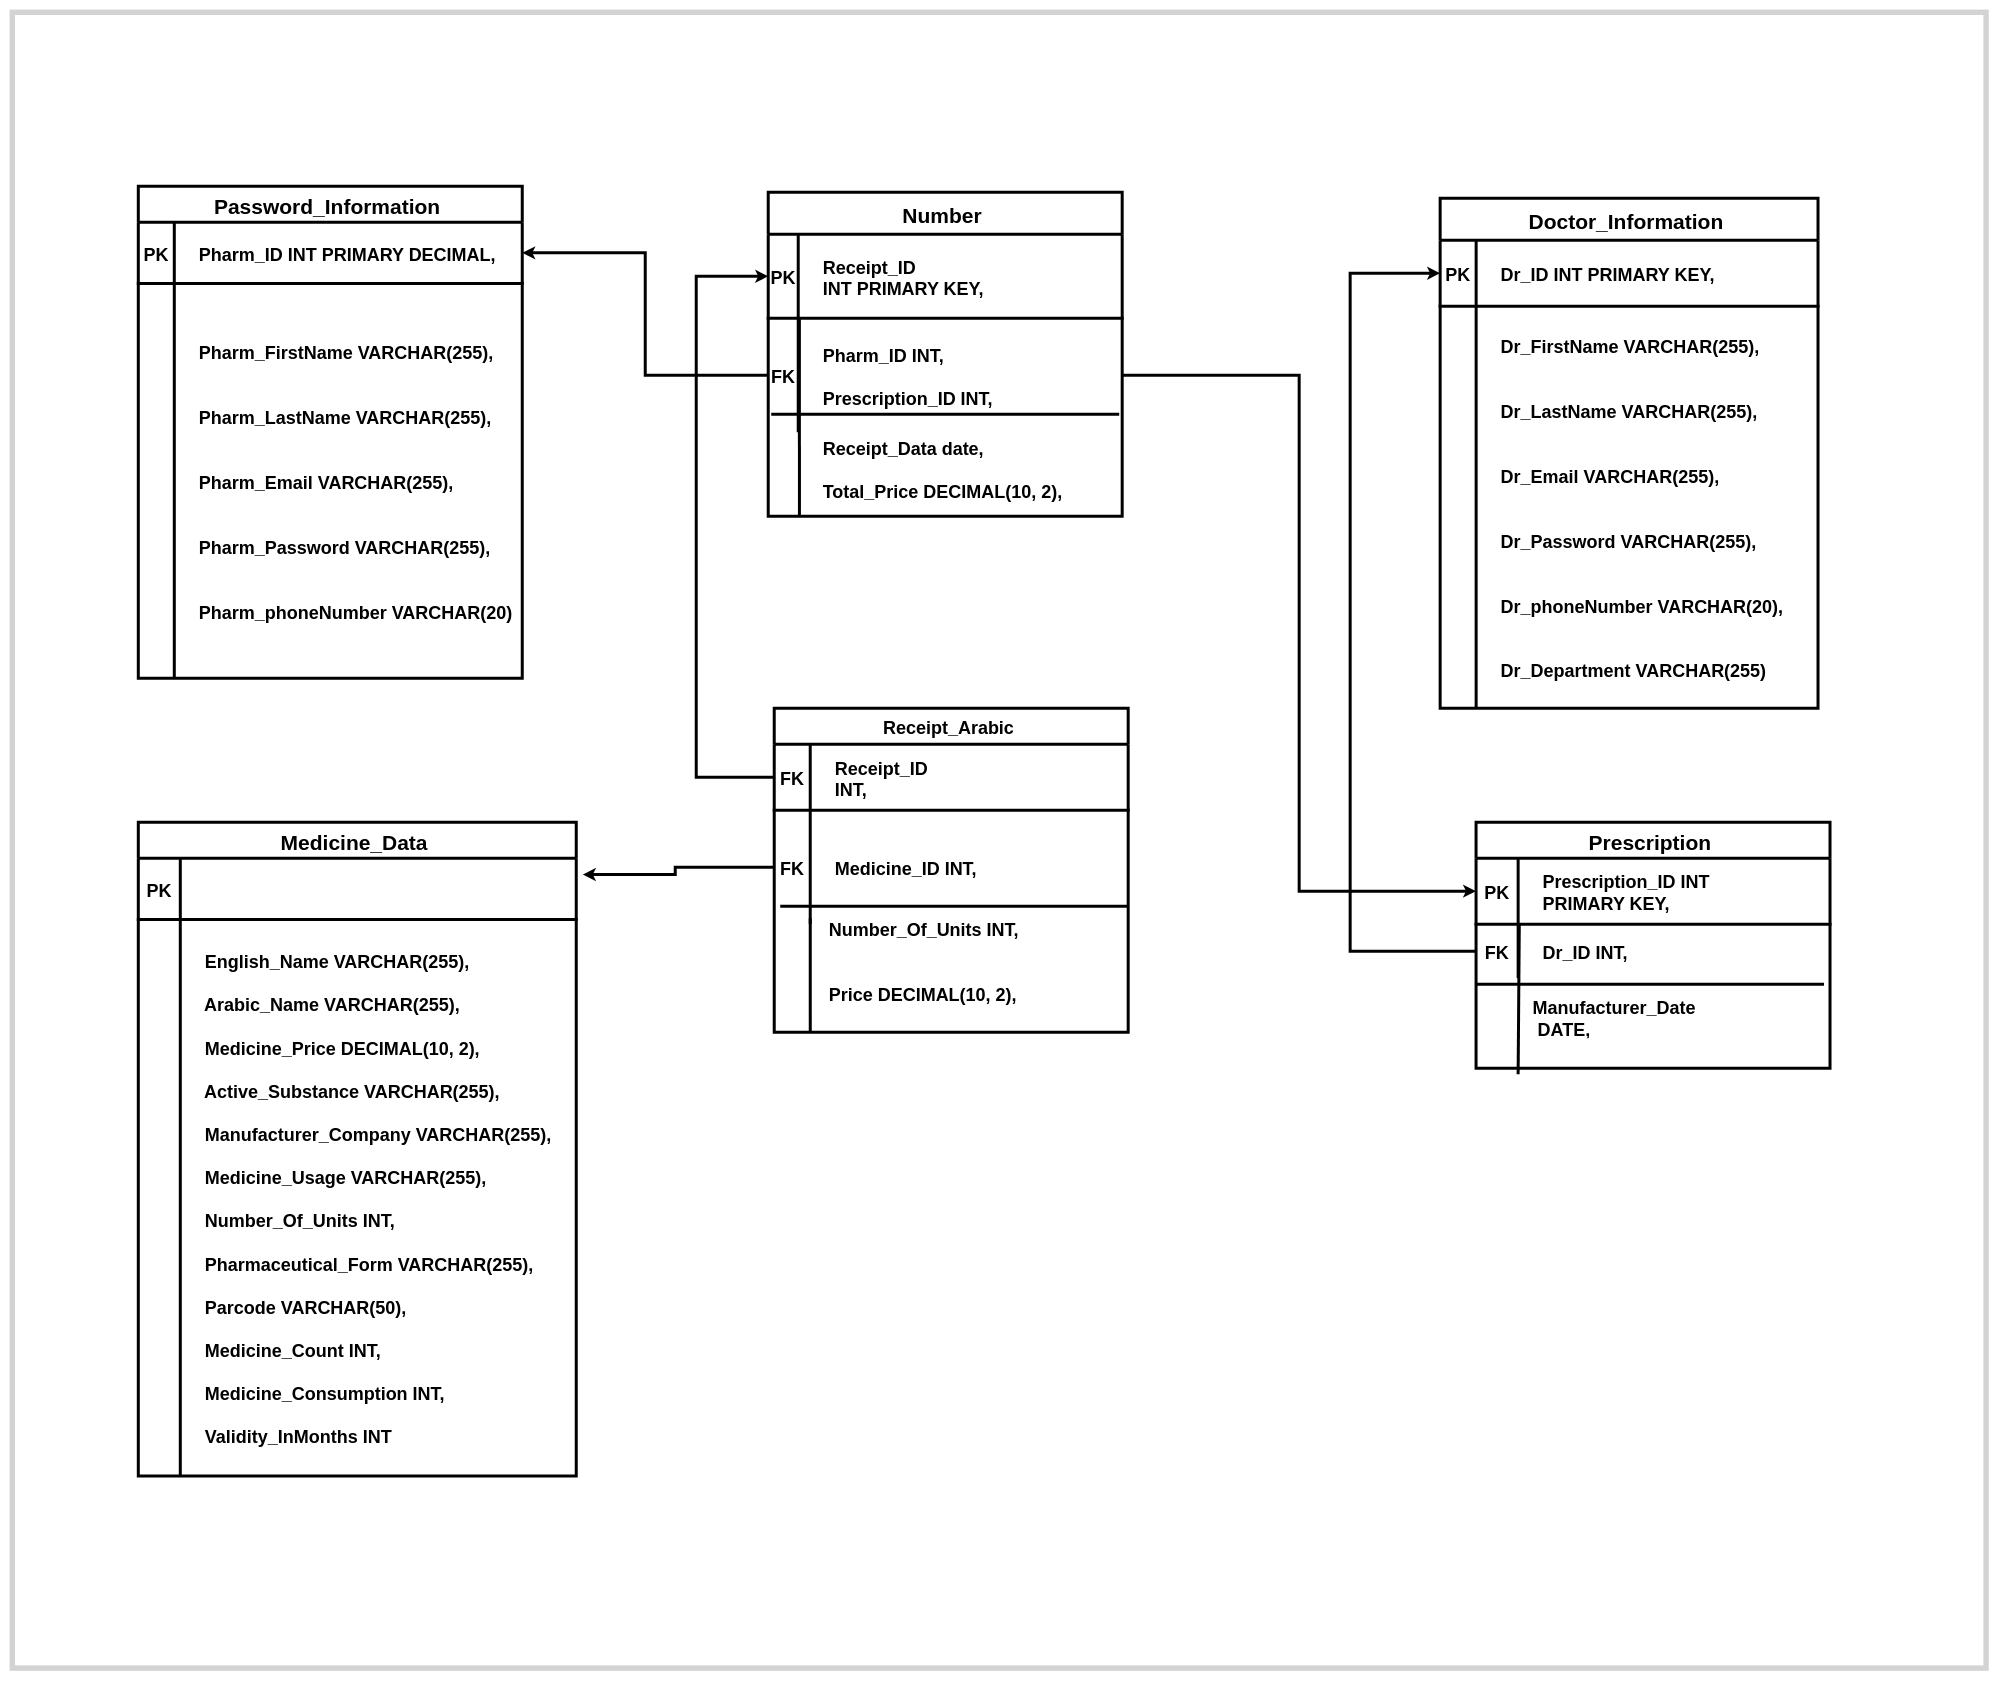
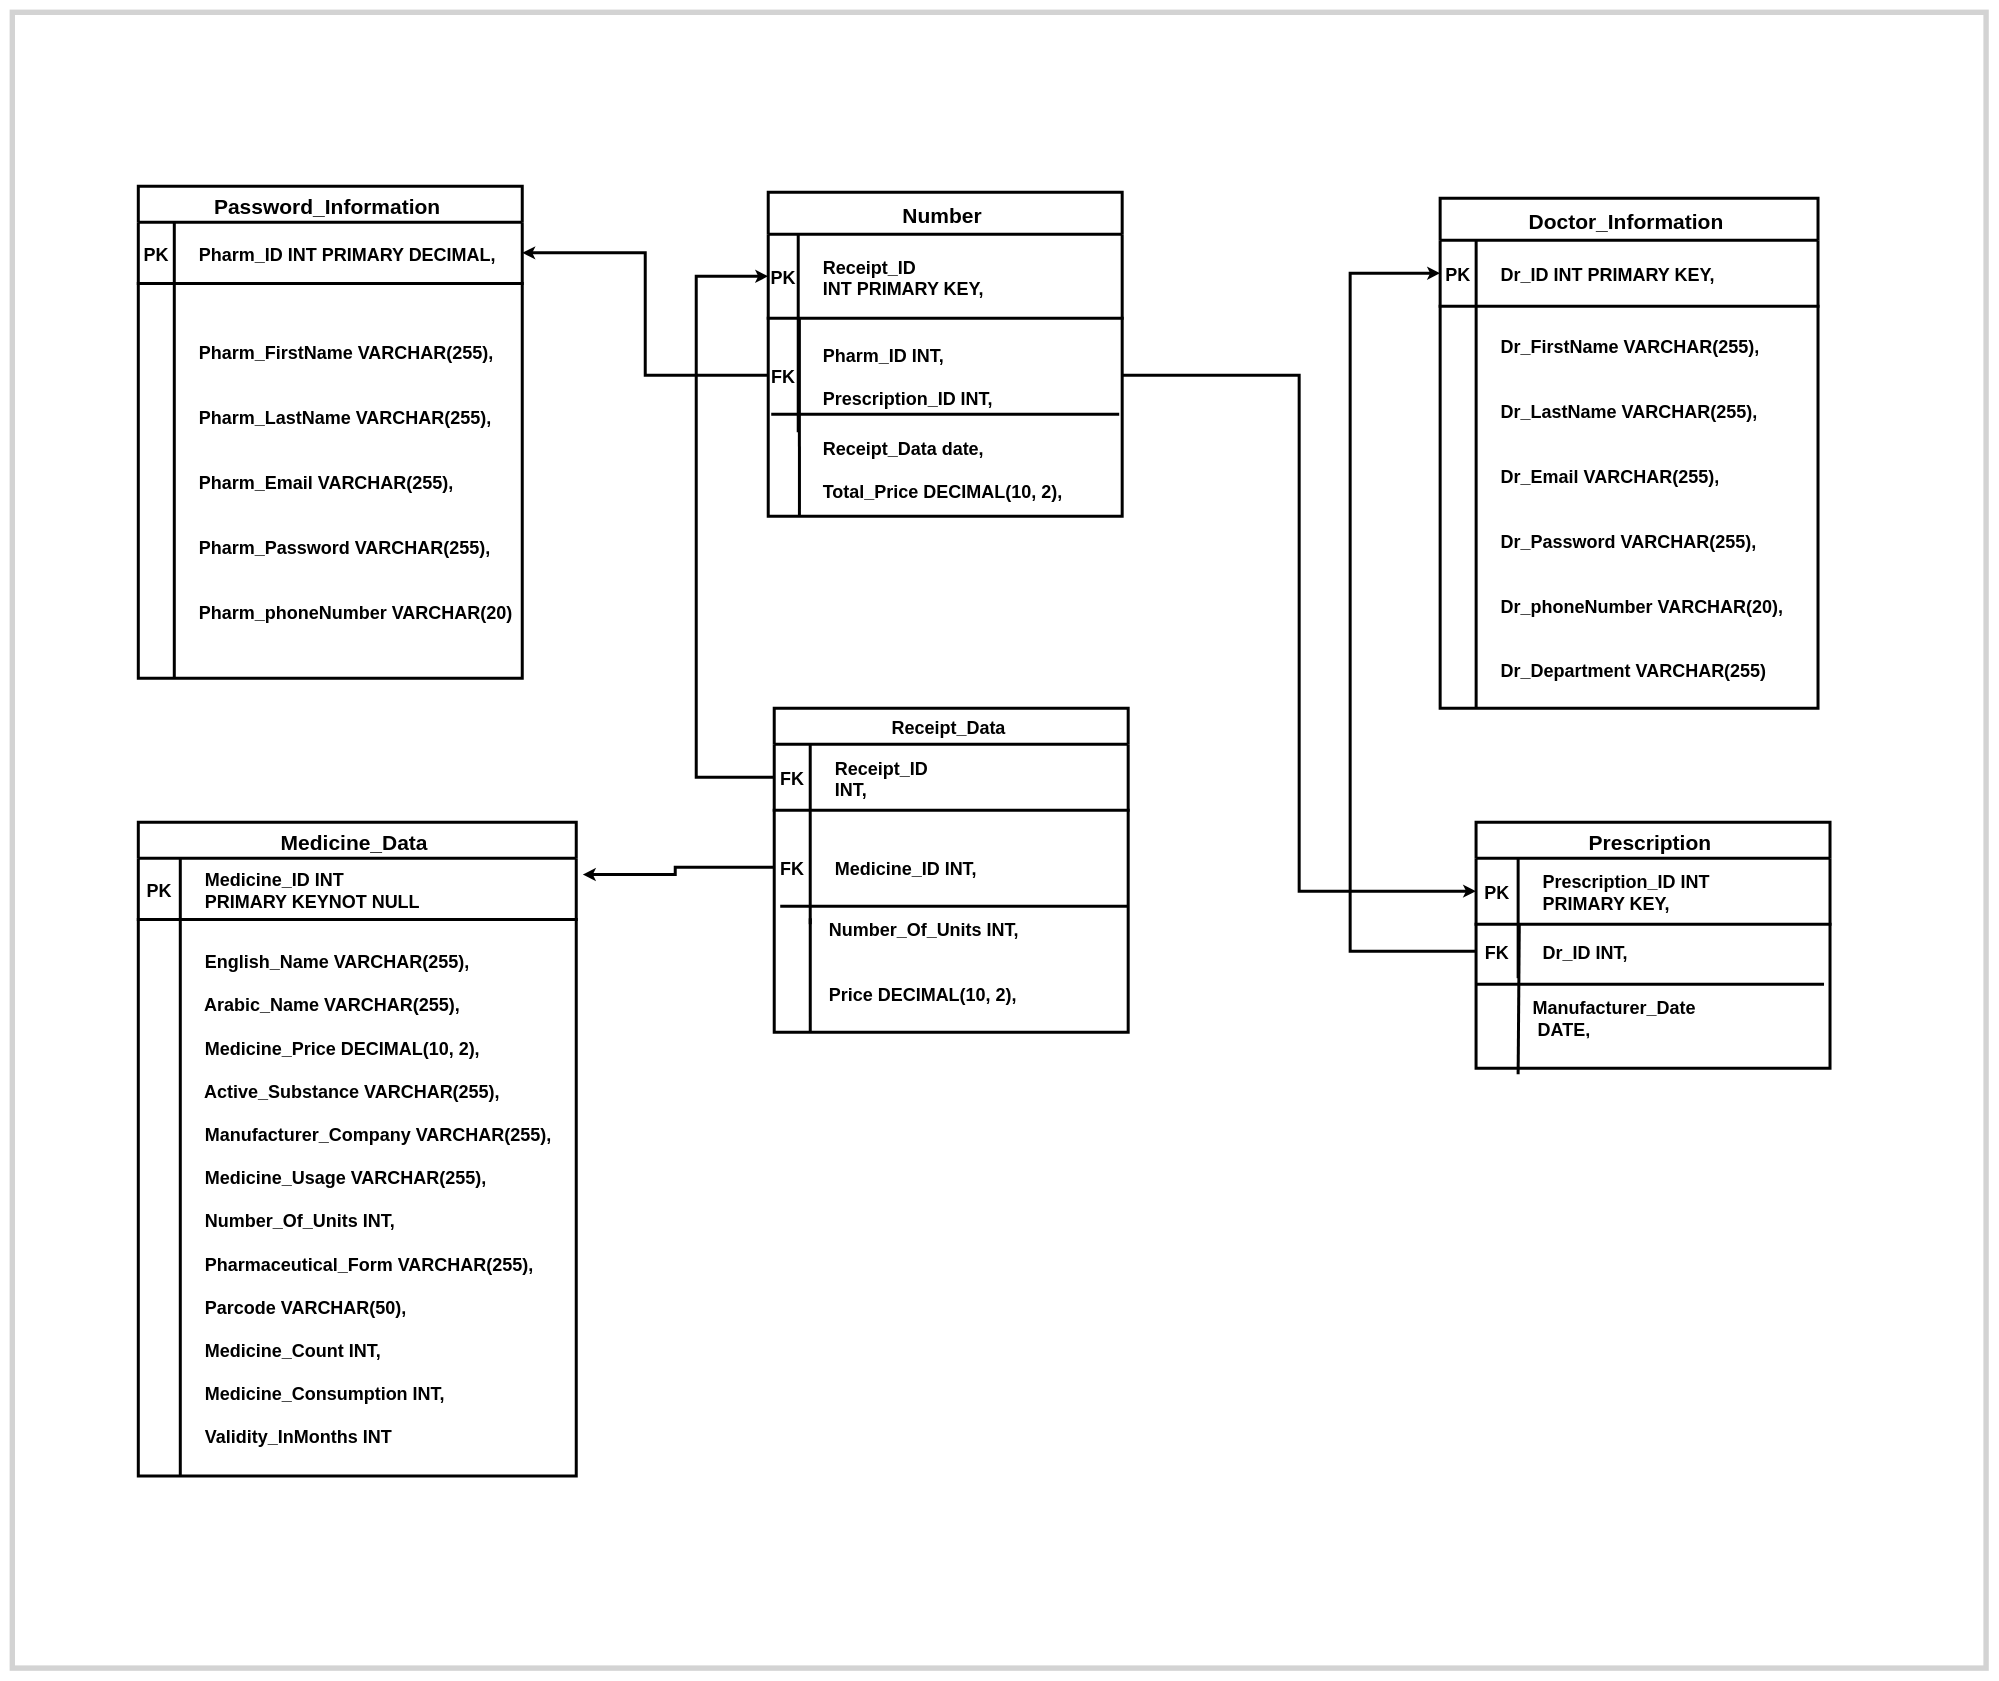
node "Receipt_Arabic": label "Receipt_Arabic" -> "Receipt_Data"
node "Medicine_ID INT PRIMARY KEYNOT NULL": added
